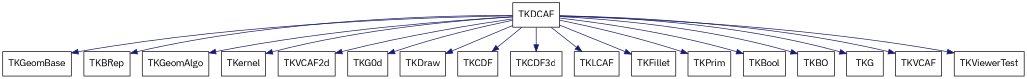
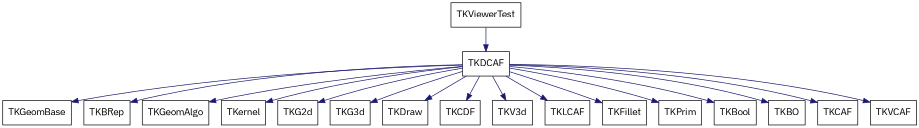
edge "TKDCAF" -> "TKViewerTest": reversed
node "TKVCAF2d": label "TKVCAF2d" -> "TKG2d"
node "TKG0d": label "TKG0d" -> "TKG3d"
node "TKCDF3d": label "TKCDF3d" -> "TKV3d"
node "TKG": label "TKG" -> "TKCAF"
